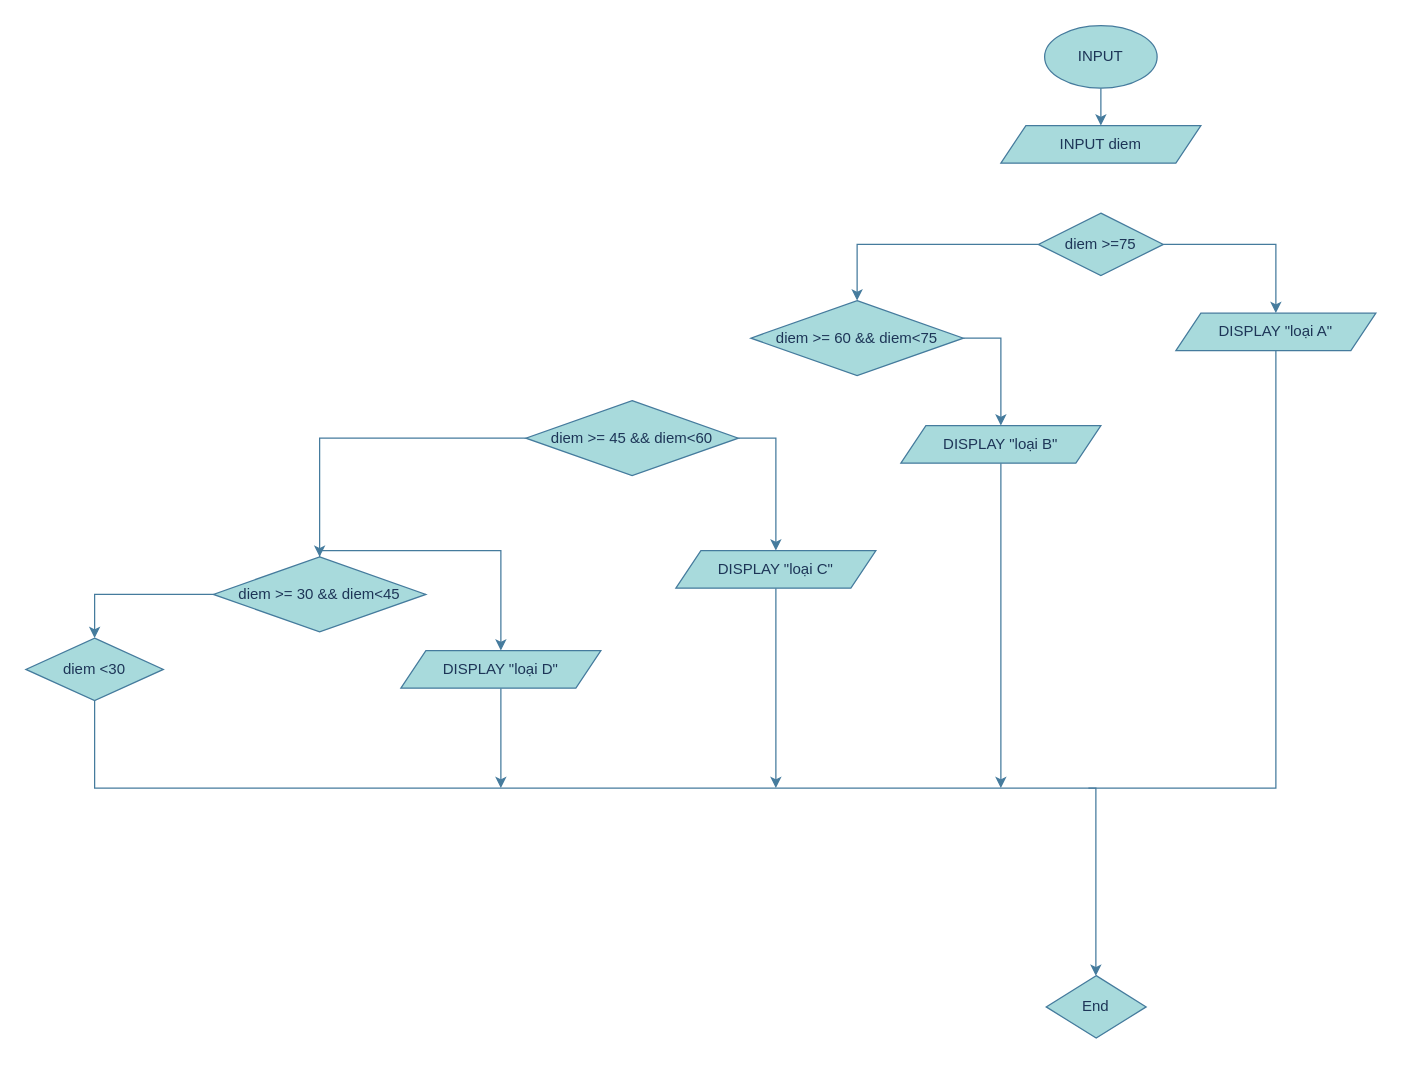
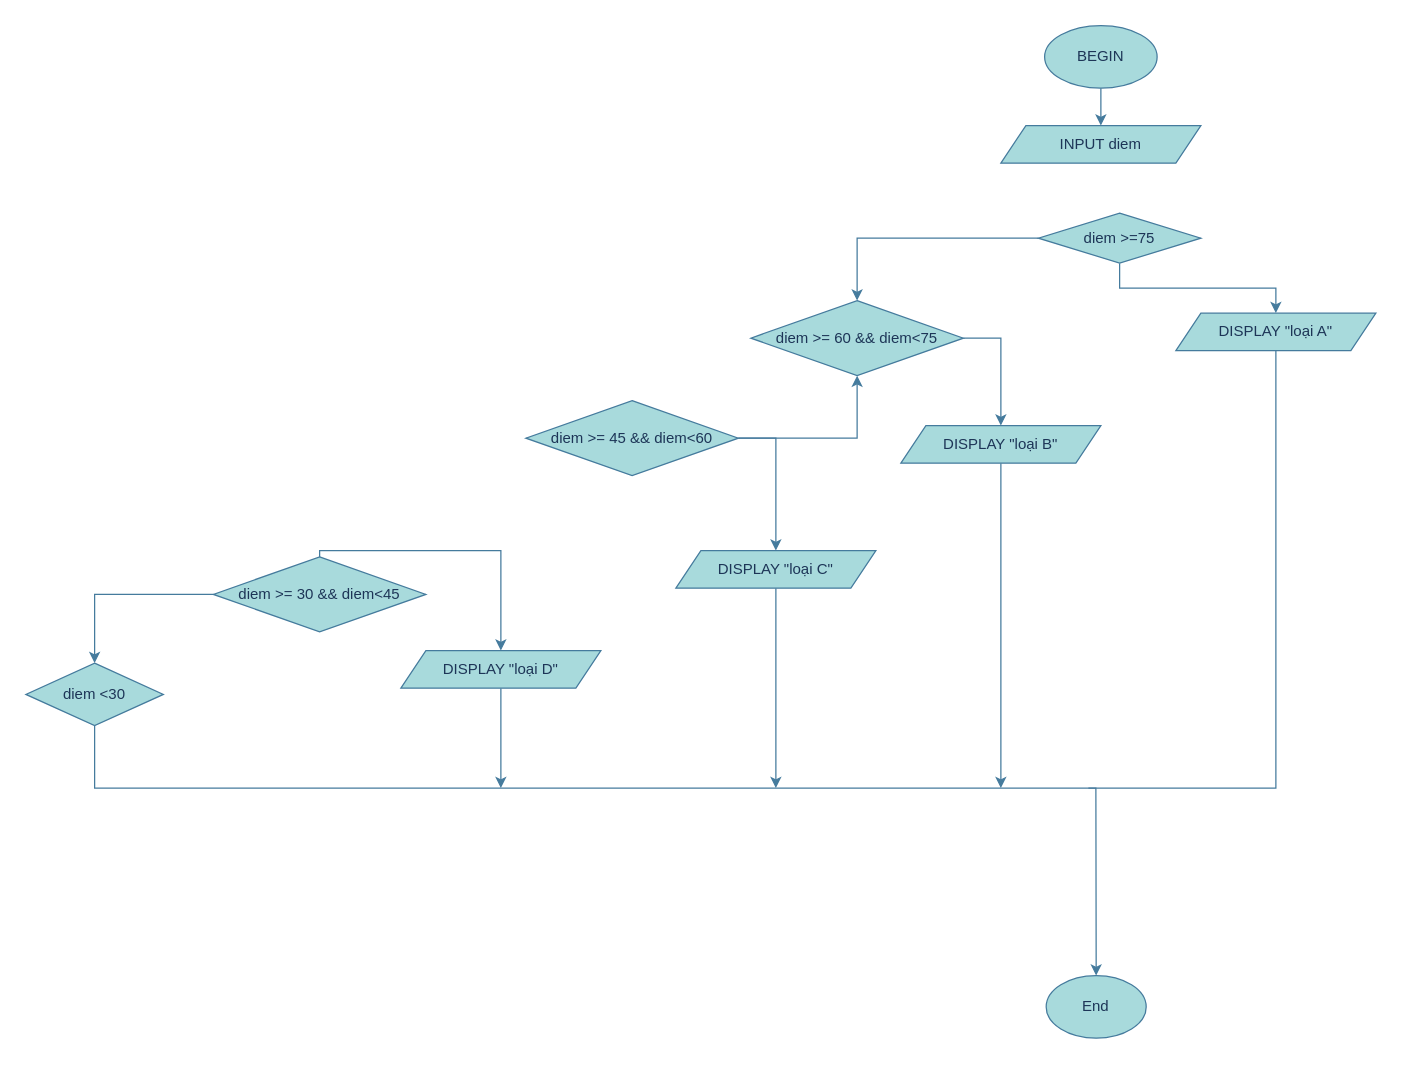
node "INPUT": label "INPUT" -> "BEGIN"
node "diem >=75": size 125x63 -> 163x50
edge "diem >= 45 && diem<60" -> "diem >= 30 && diem<45": now "diem >= 45 && diem<60" -> "diem >= 60 && diem<75"
node "diem <30": moved (94, 669) -> (94, 694)
node "End": shape diamond -> ellipse
